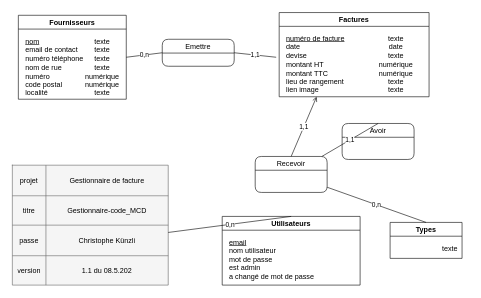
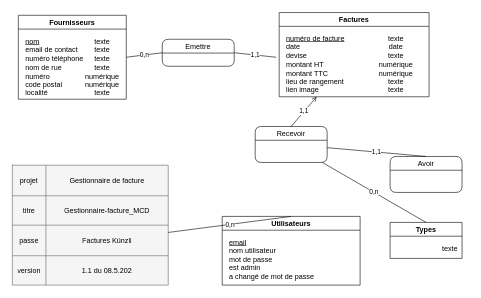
node "Avoir": moved (378, 142) -> (426, 175)
node "Recevoir": moved (291, 175) -> (291, 145)
node "Gestionnaire-code_MCD": label "Gestionnaire-code_MCD" -> "Gestionnaire-facture_MCD"
node "Christophe Künzli": label "Christophe Künzli" -> "Factures Künzli"
